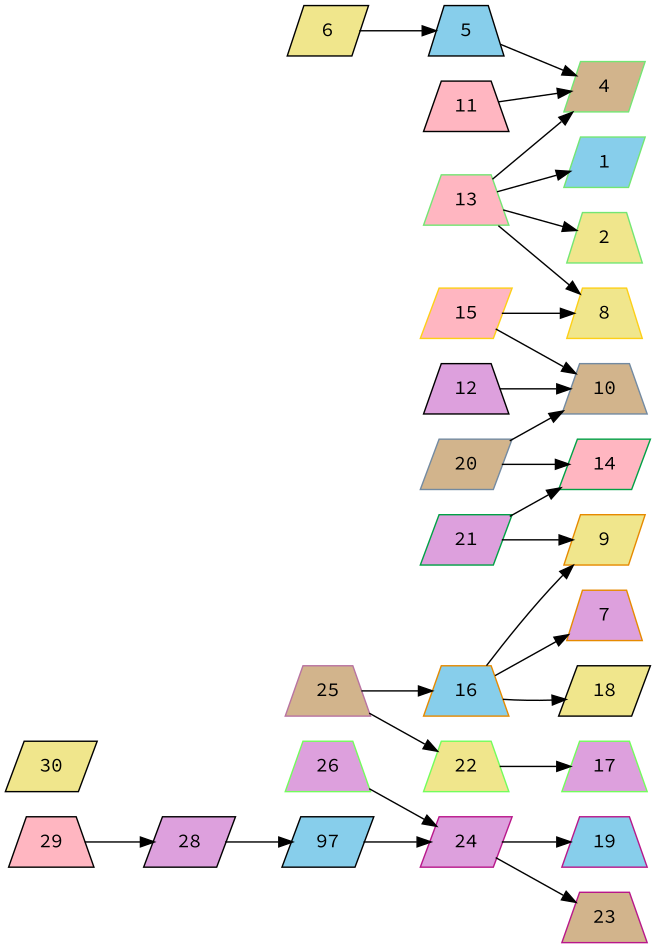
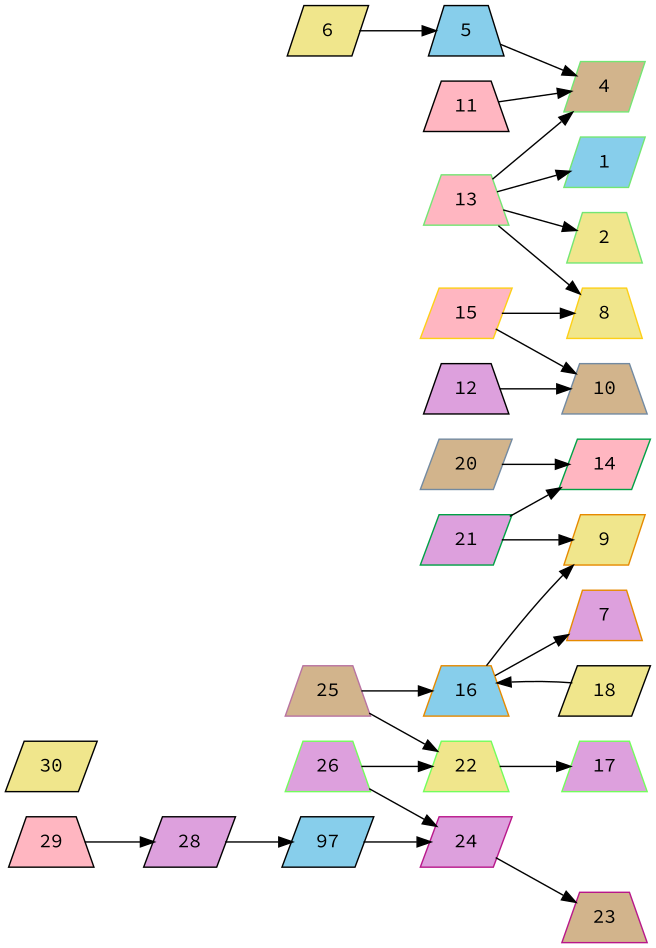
edge "20" -> "10": removed
edge "16" -> "18": reversed
edge "26" -> "22": added
node "19": removed
